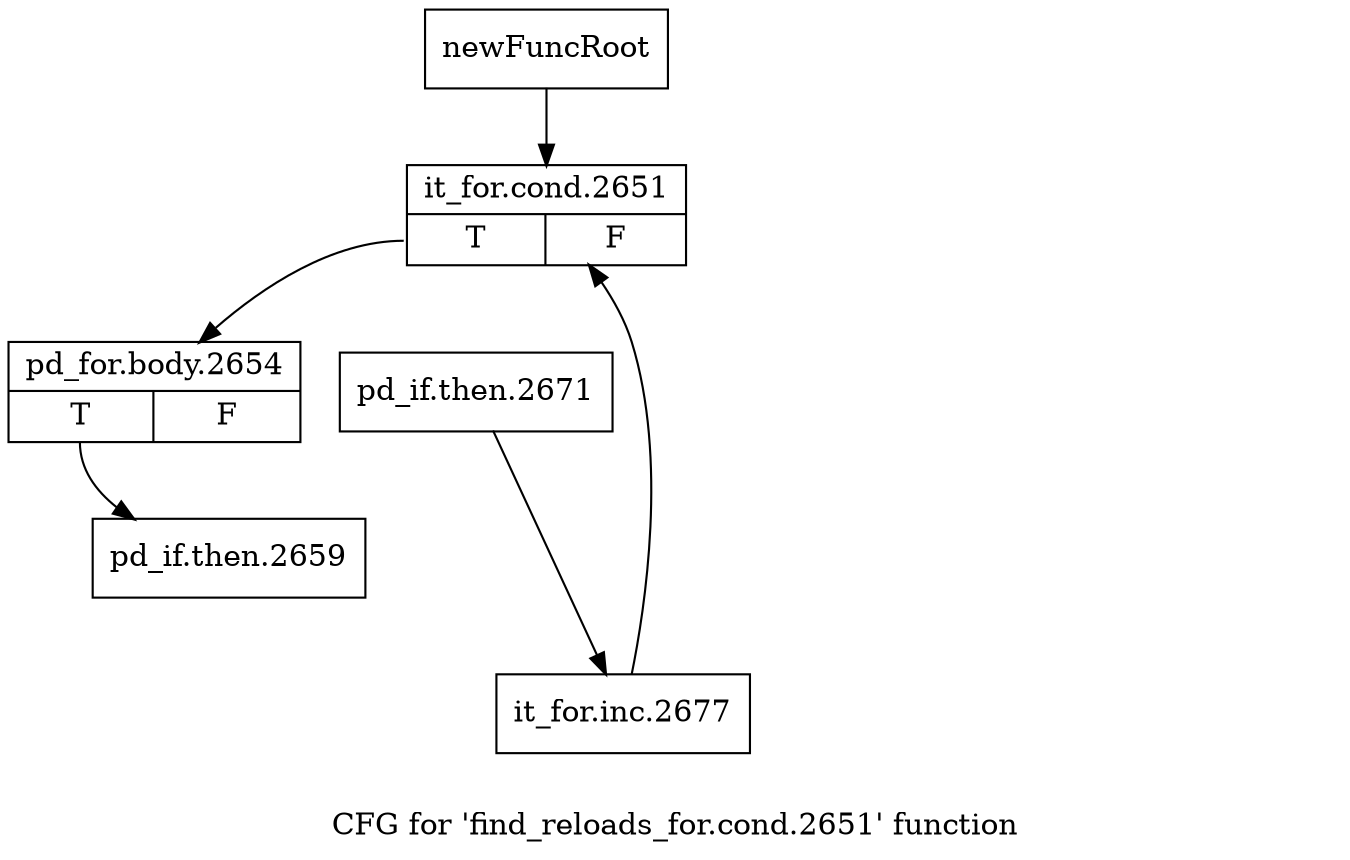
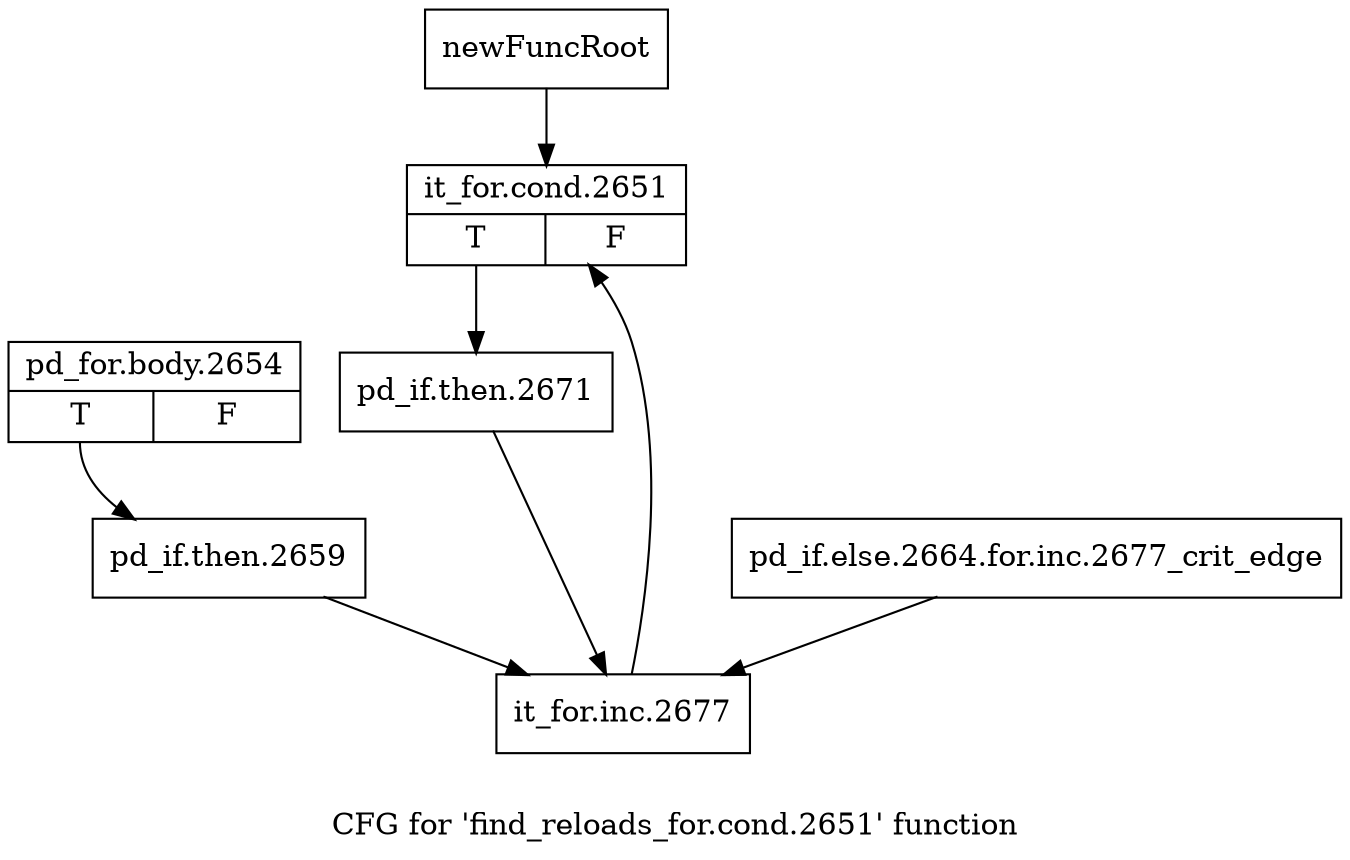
edge "it_for.cond.2651" -> "pd_for.body.2654": now "it_for.cond.2651" -> "pd_if.then.2671"
node "pd_if.else.2664.for.inc.2677_crit_edge": added
edge "pd_if.then.2659" -> "it_for.inc.2677": added
